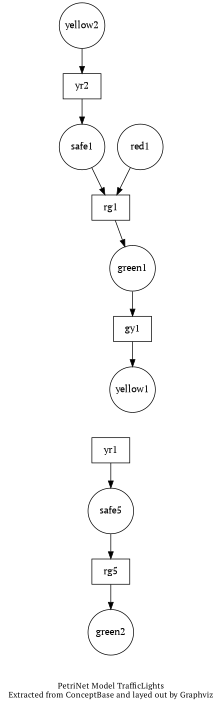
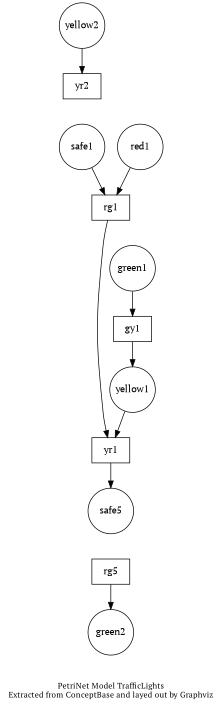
edge "yr2" -> "safe1": removed
edge "rg1" -> "green1": now "rg1" -> "yr1"
edge "yellow1" -> "yr1": added
edge "safe5" -> "rg5": removed
